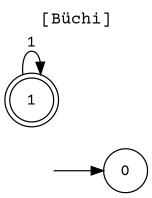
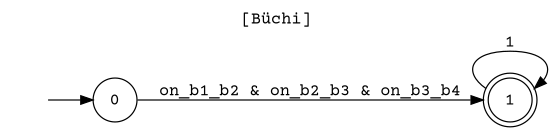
edge "0" -> "1": added, label "on_b1_b2 & on_b2_b3 & on_b3_b4"
